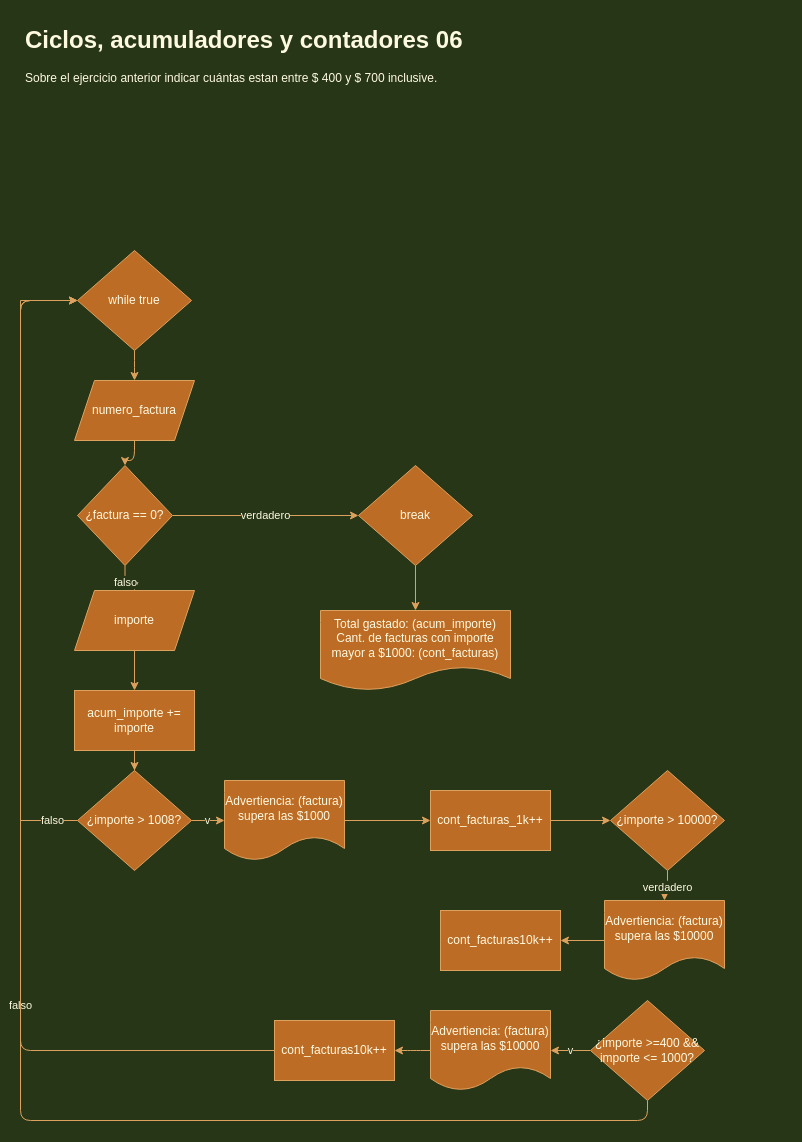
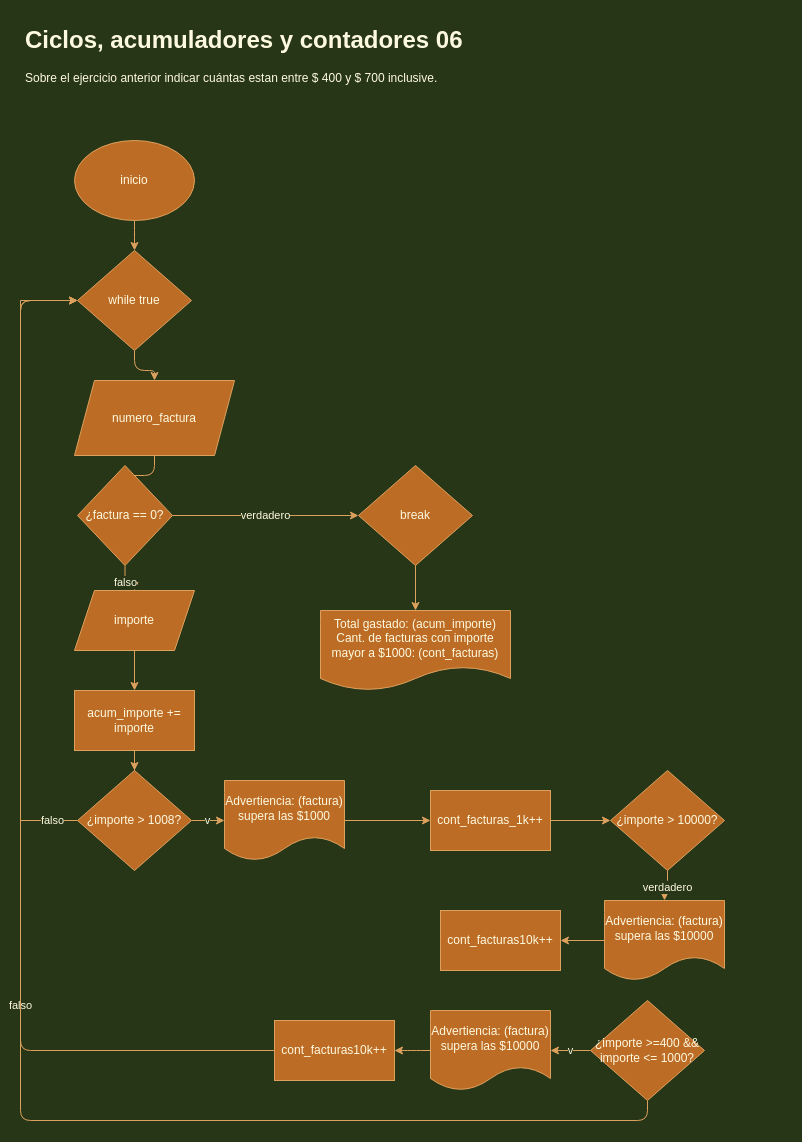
node "inicio": added
edge "inicio" -> "while true": added
node "numero_factura": size 120x60 -> 160x75
